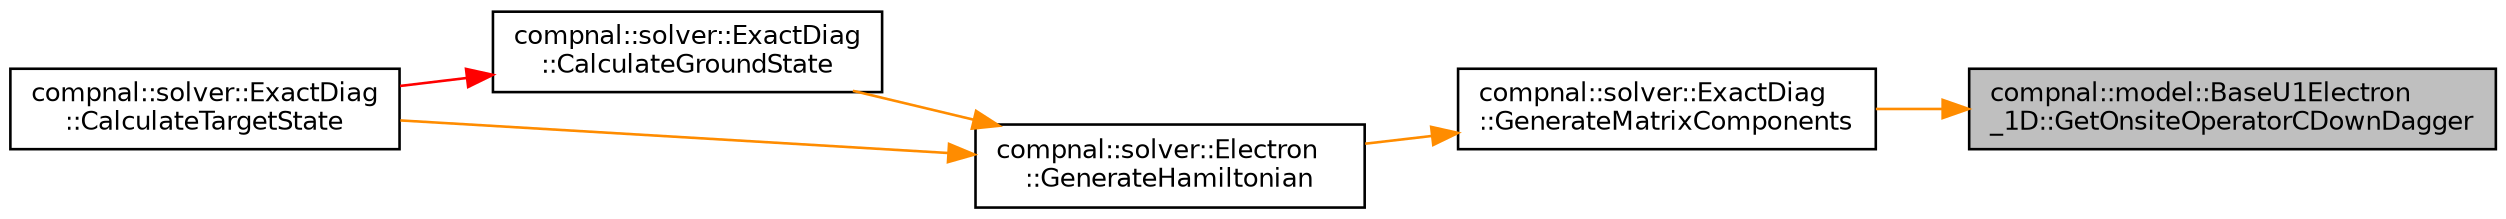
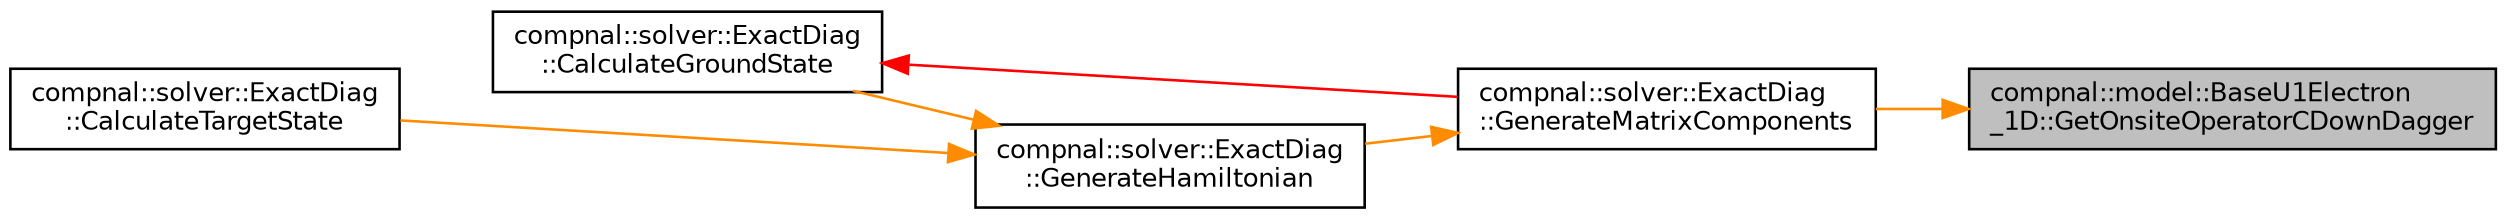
edge "compnal::solver::ExactDiag ::CalculateTargetState" -> "compnal::solver::ExactDiag ::CalculateGroundState": now "compnal::solver::ExactDiag ::GenerateMatrixComponents" -> "compnal::solver::ExactDiag ::CalculateGroundState"
node "compnal::solver::Electron ::GenerateHamiltonian": label "compnal::solver::Electron ::GenerateHamiltonian" -> "compnal::solver::ExactDiag ::GenerateHamiltonian"
